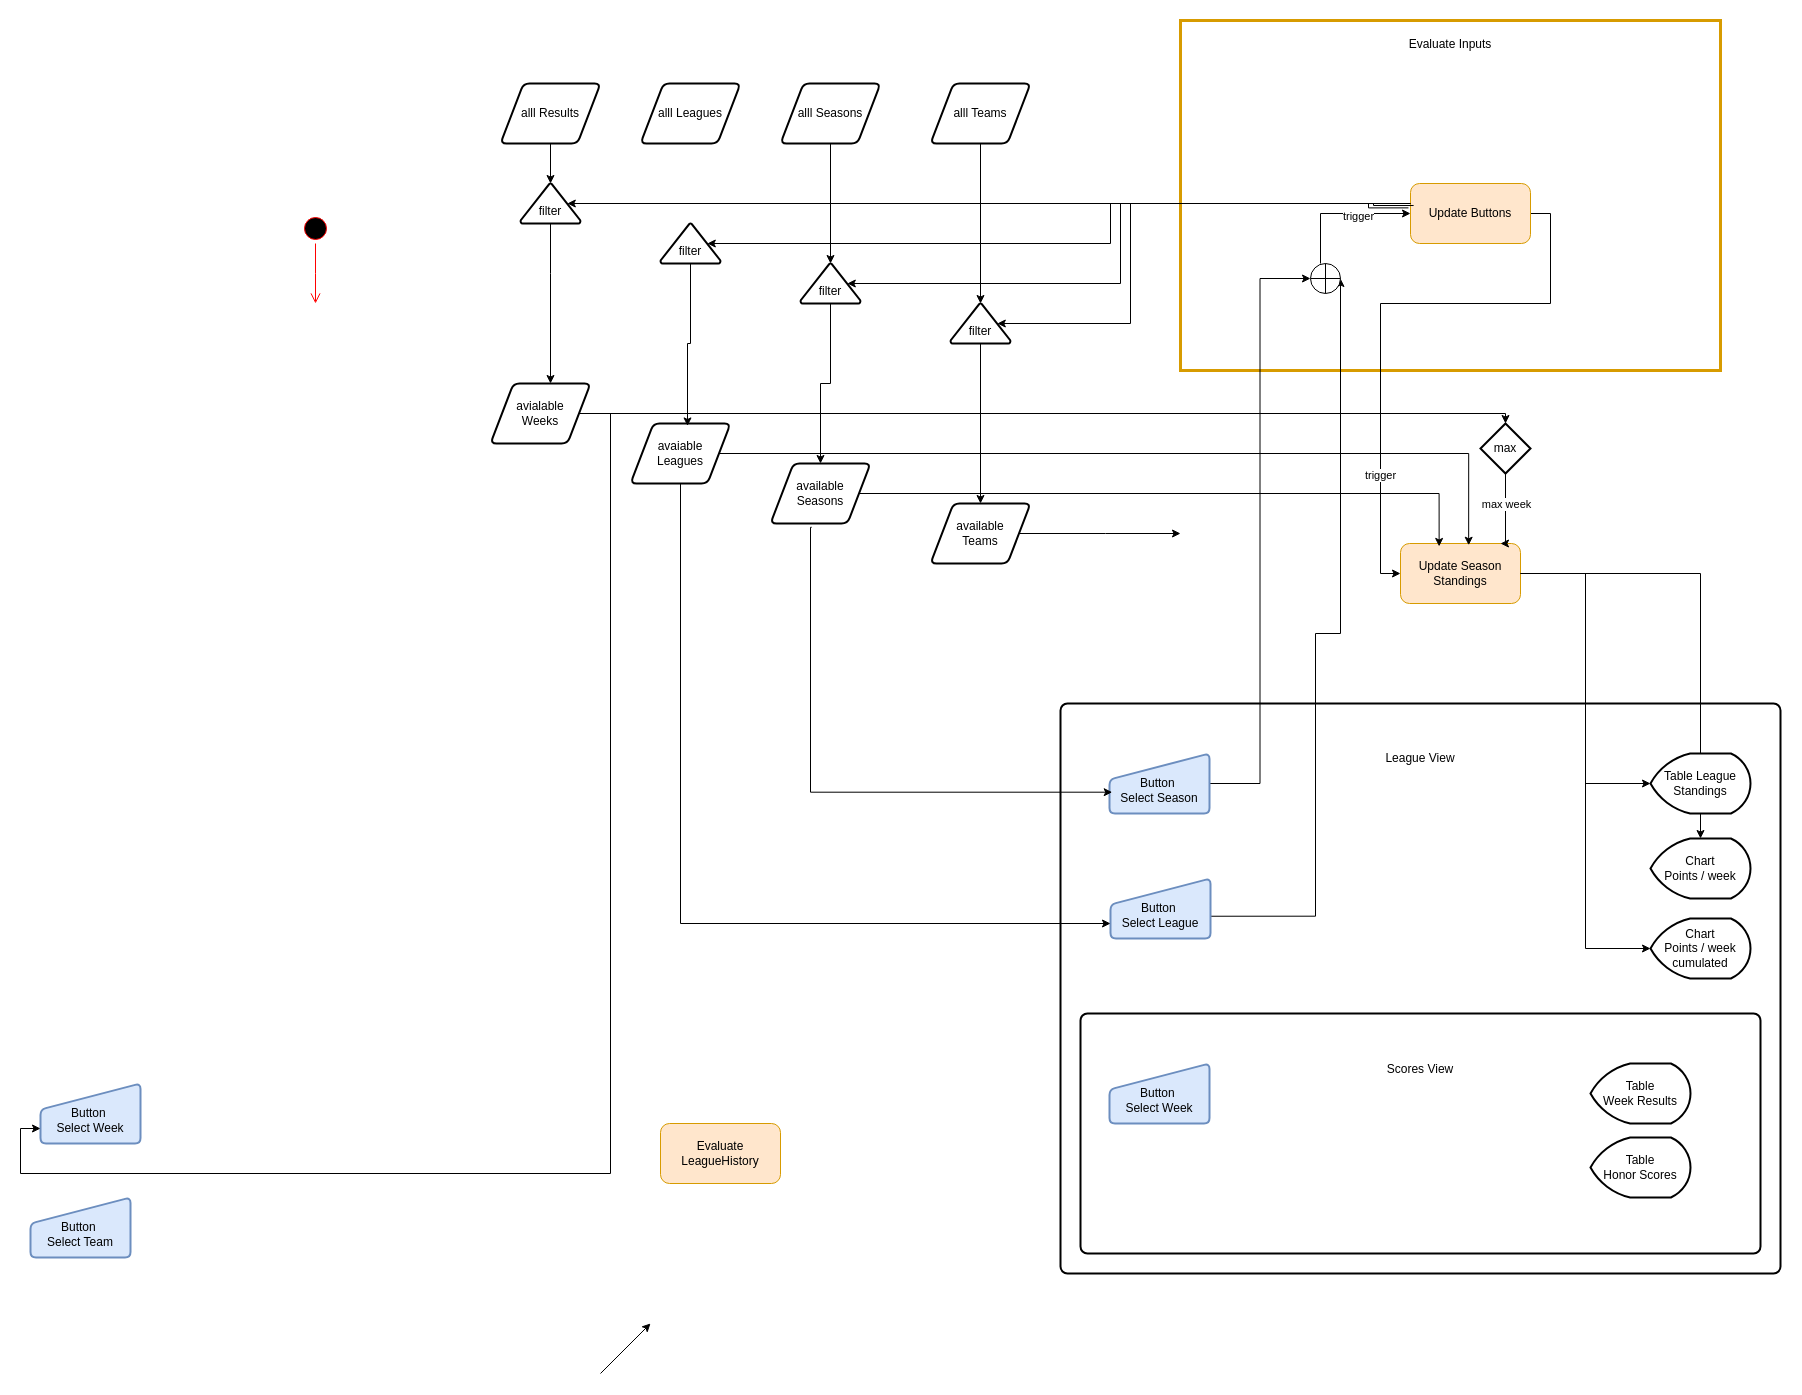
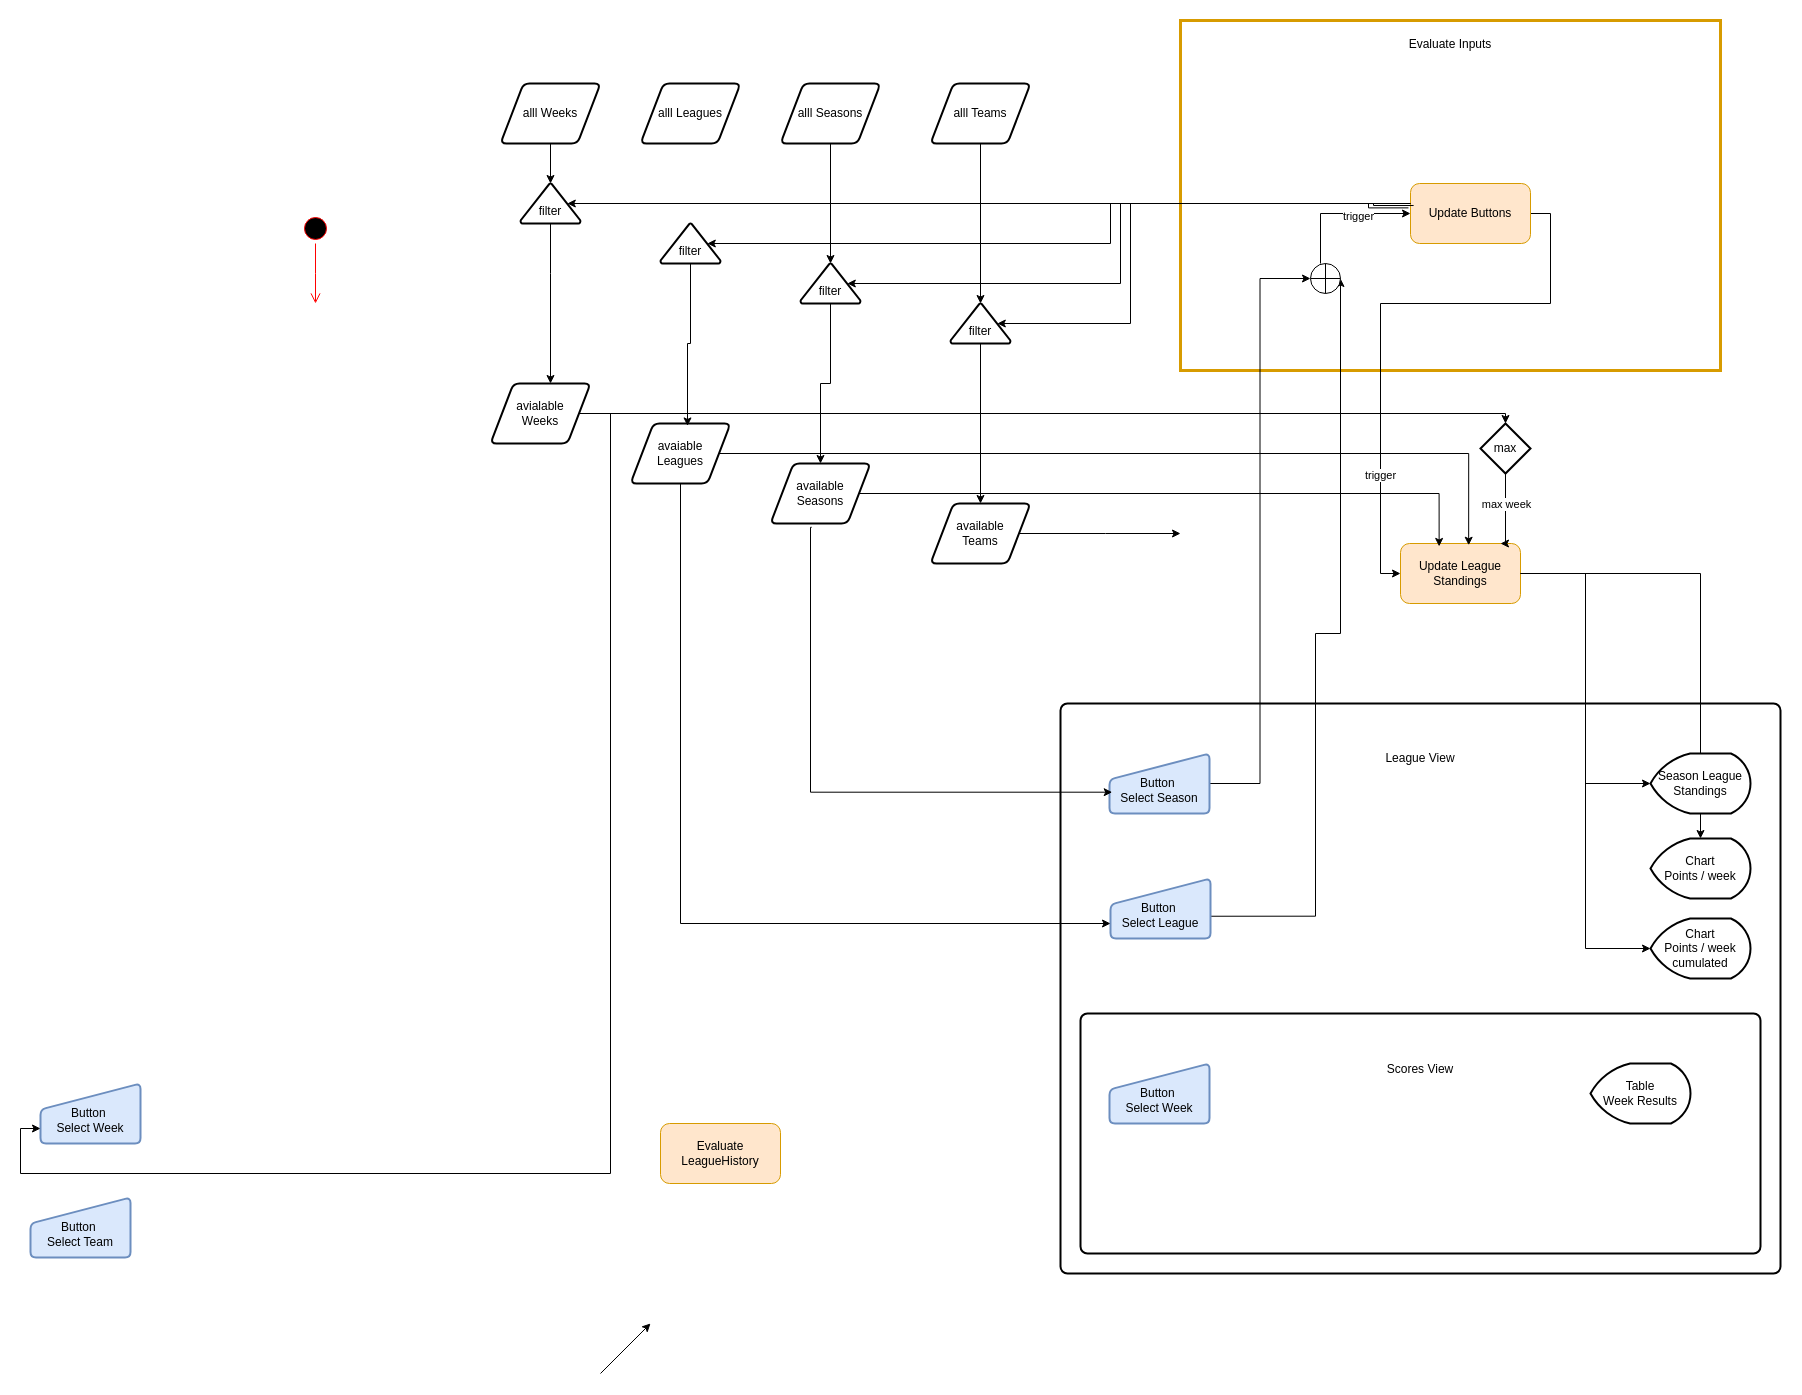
node "alll Results": label "alll Results" -> "alll Weeks"
node "Update Season Standings": label "Update Season Standings" -> "Update League Standings"
node "Table League Standings": label "Table League Standings" -> "Season League Standings"
node "Table Honor Scores": removed
